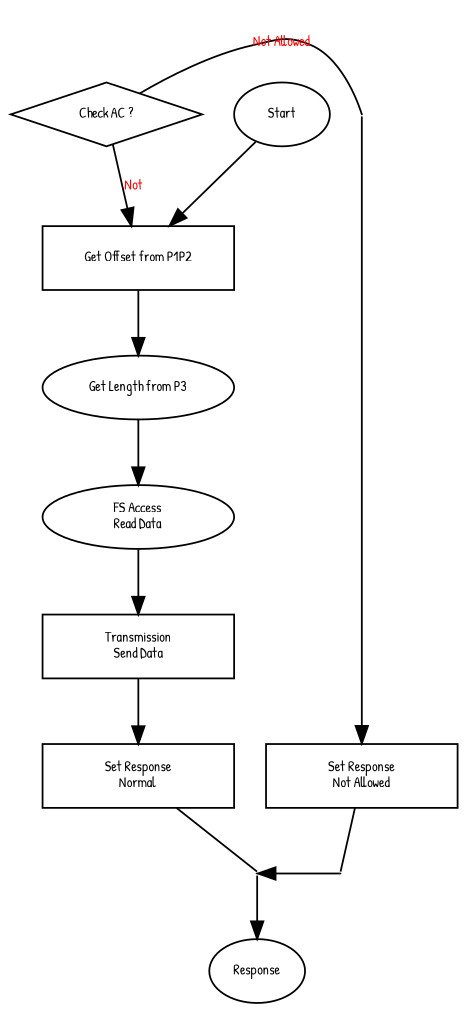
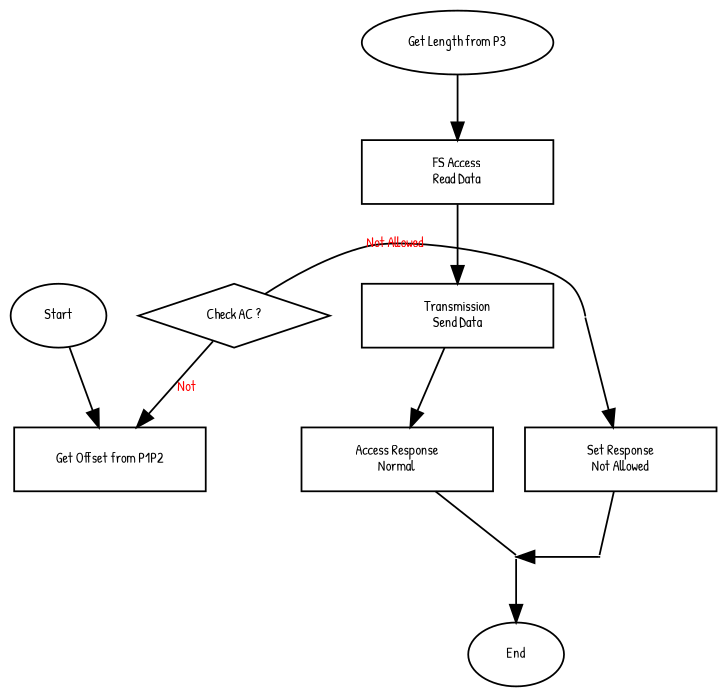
edge "Get Offset from P1P2" -> "Get Length from P3": removed
node "FS Access Read Data": shape ellipse -> box
node "Set Response Normal": label "Set Response Normal" -> "Access Response Normal"
node "Response": label "Response" -> "End"
